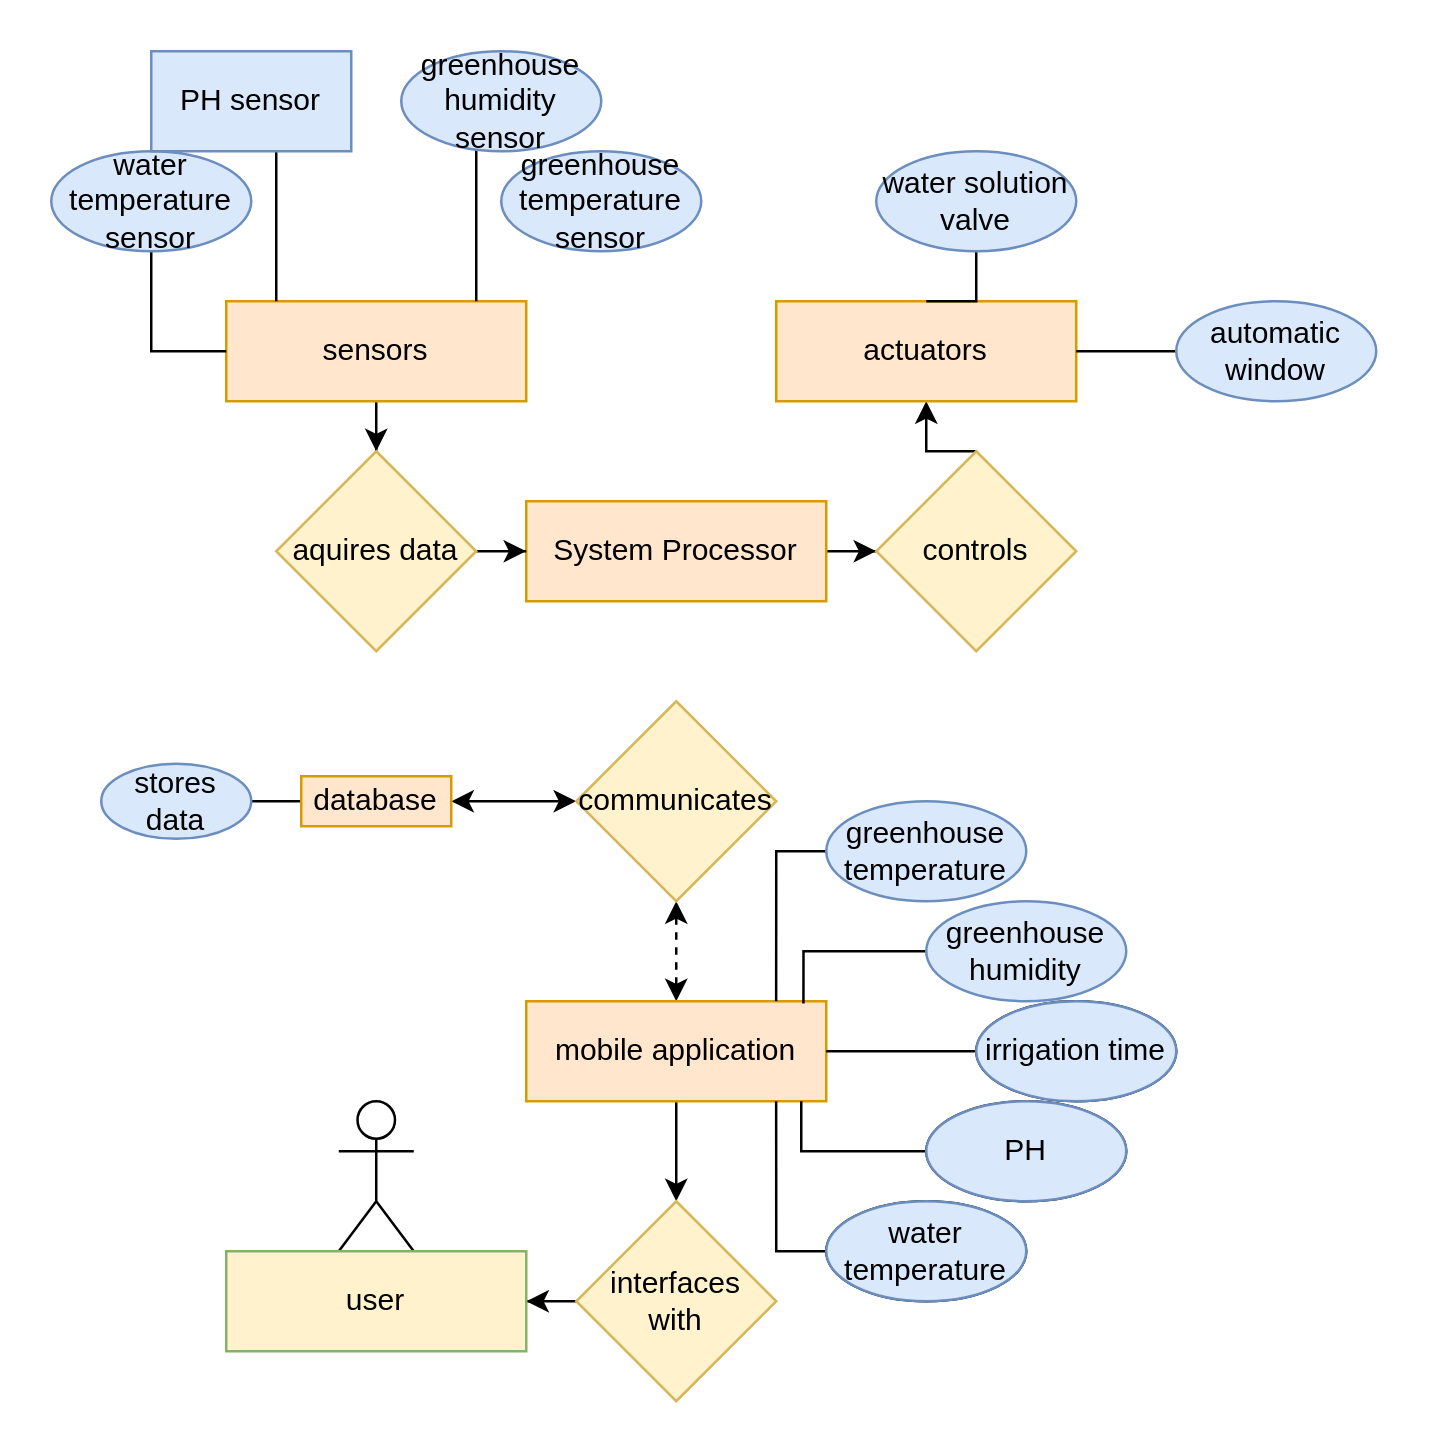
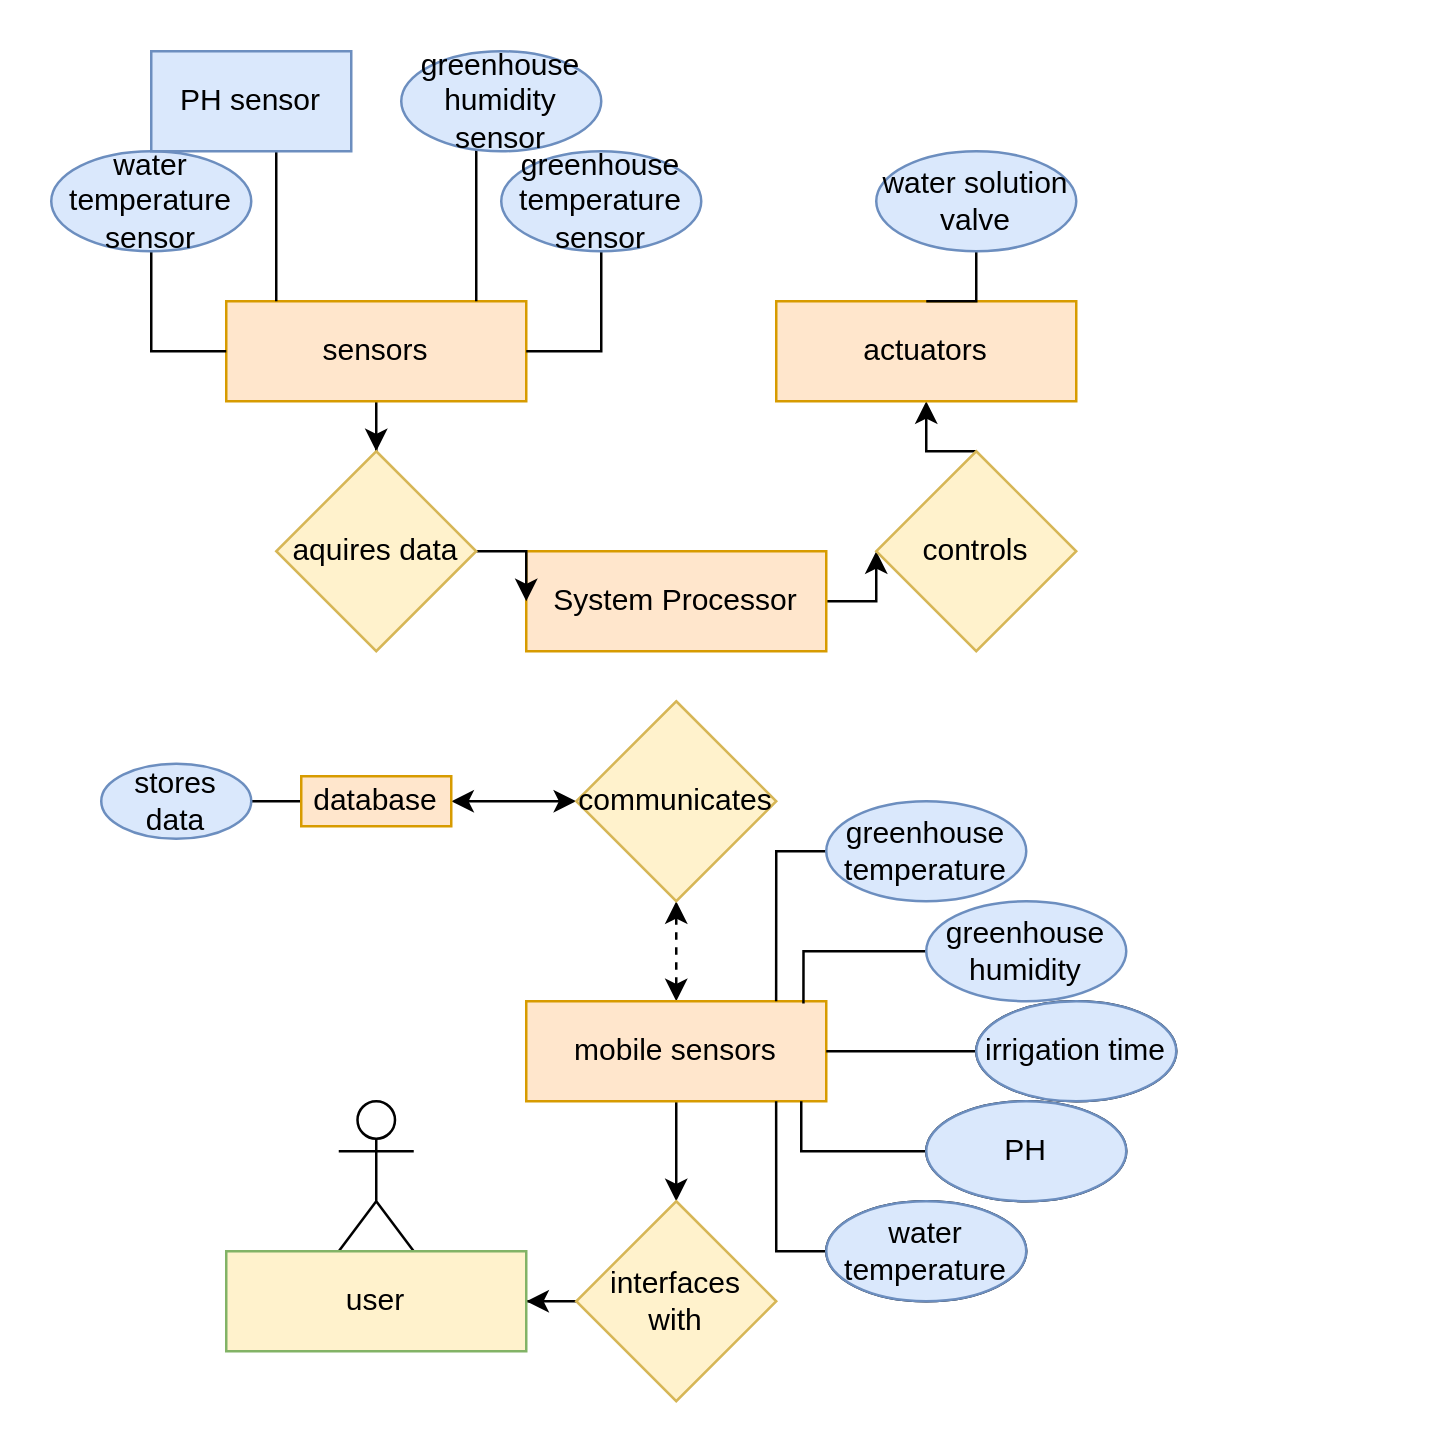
edge "greenhouse temperature sensor" -- "sensors": added
edge "actuators" -- "automatic window": removed
node "automatic window": removed
node "System Processor": moved (676, 551) -> (676, 601)
node "mobile application": label "mobile application" -> "mobile sensors"
